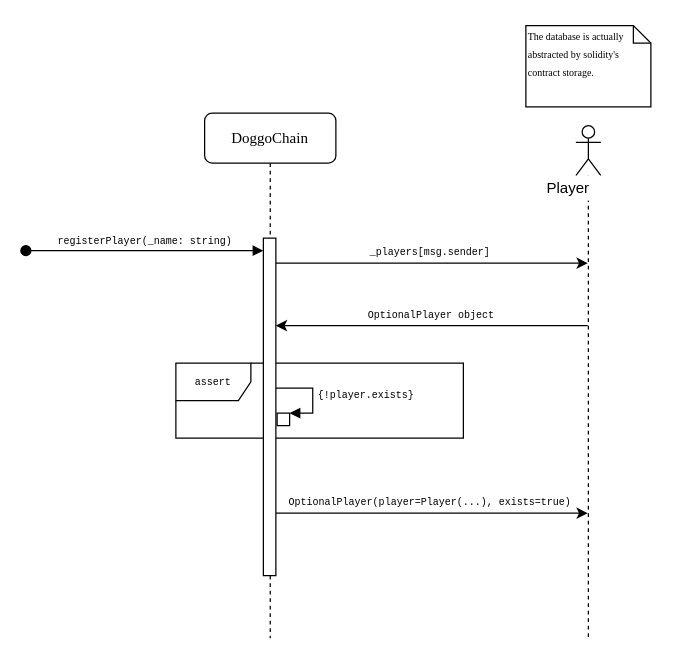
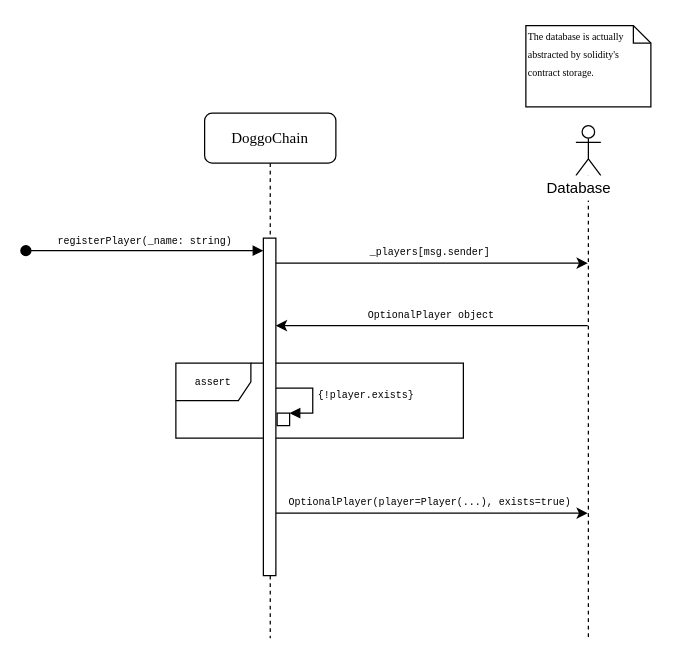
node "Player": label "Player" -> "Database"
